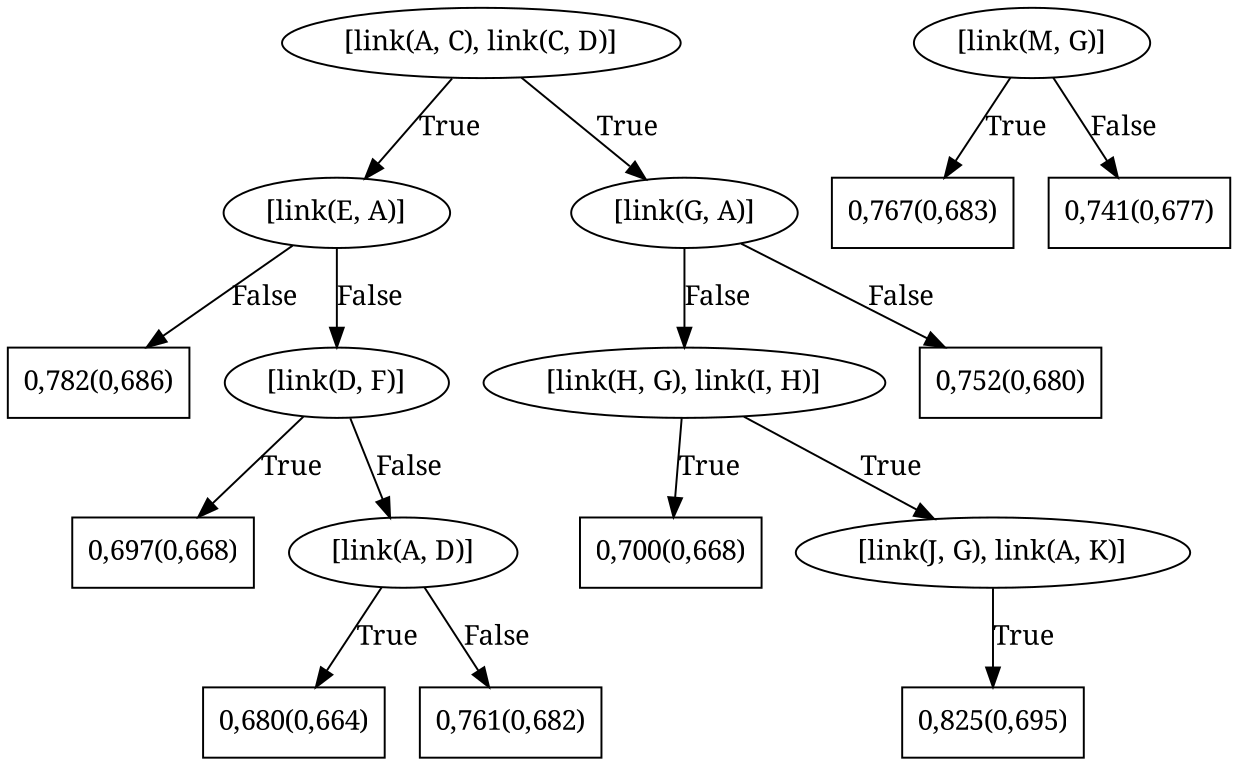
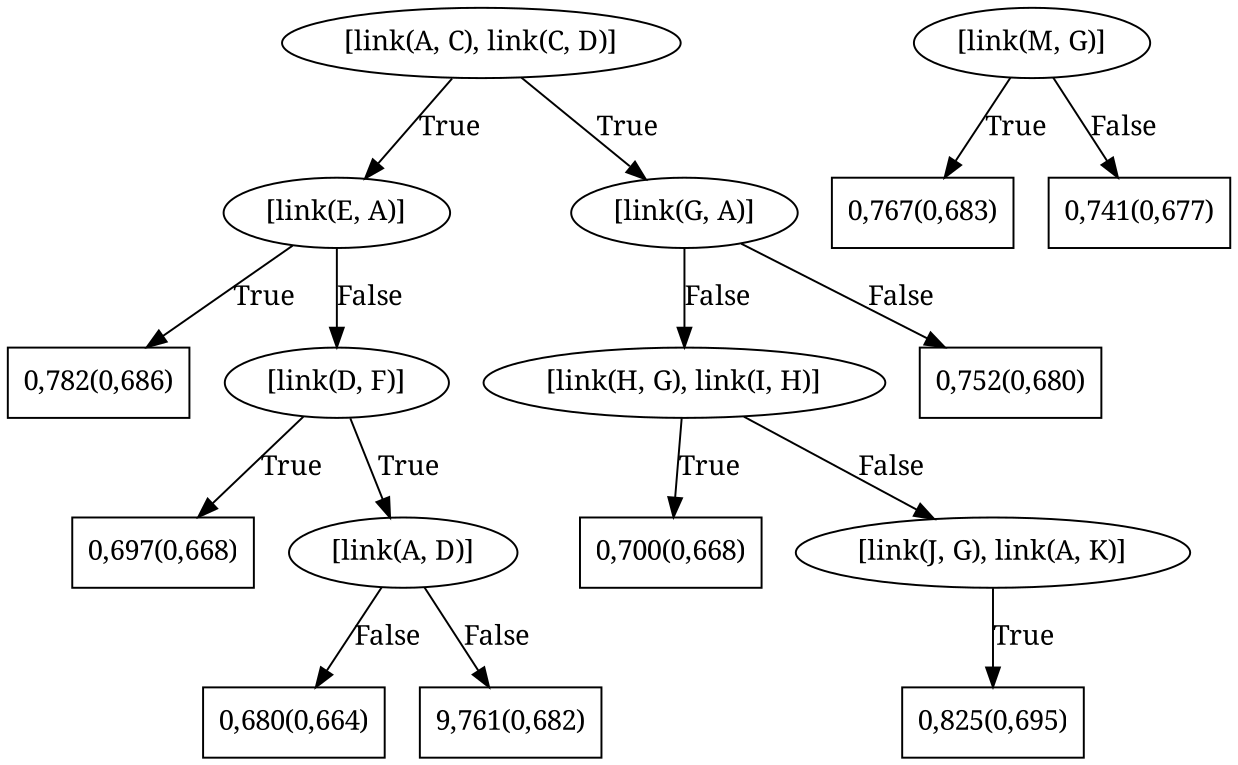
edge "[link(E, A)]" -> "0,782(0,686)": label "False" -> "True"
edge "[link(D, F)]" -> "[link(A, D)]": label "False" -> "True"
edge "[link(H, G), link(I, H)]" -> "[link(J, G), link(A, K)]": label "True" -> "False"
edge "[link(A, D)]" -> "0,680(0,664)": label "True" -> "False"
node "0,761(0,682)": label "0,761(0,682)" -> "9,761(0,682)"
